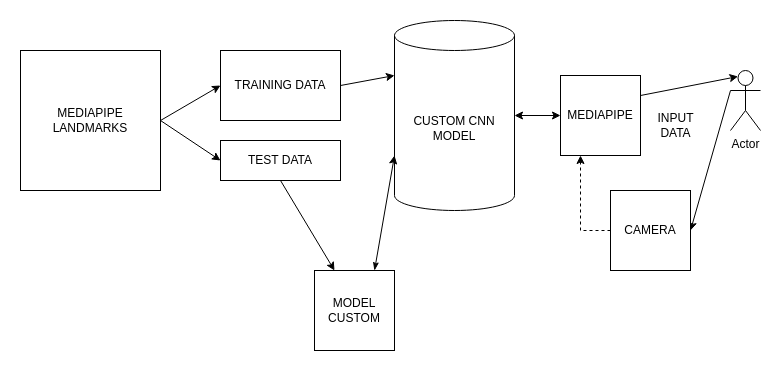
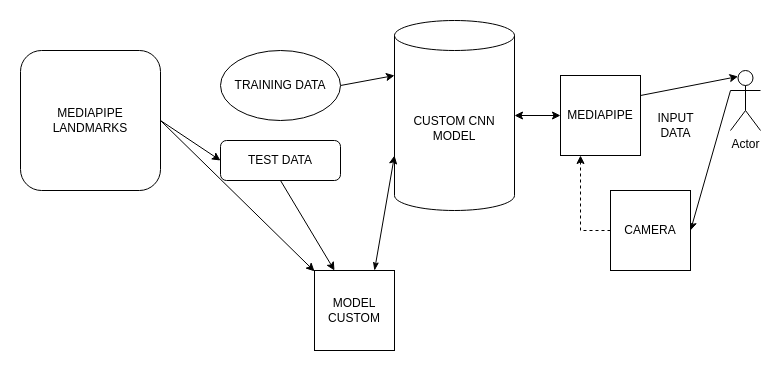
node "TRAINING DATA": shape rectangle -> ellipse
edge "MEDIAPIPE LANDMARKS" -> "TRAINING DATA": now "MEDIAPIPE LANDMARKS" -> "MODEL CUSTOM"
node "MEDIAPIPE LANDMARKS": shape rectangle -> rounded rectangle
node "TEST DATA": shape rectangle -> rounded rectangle
